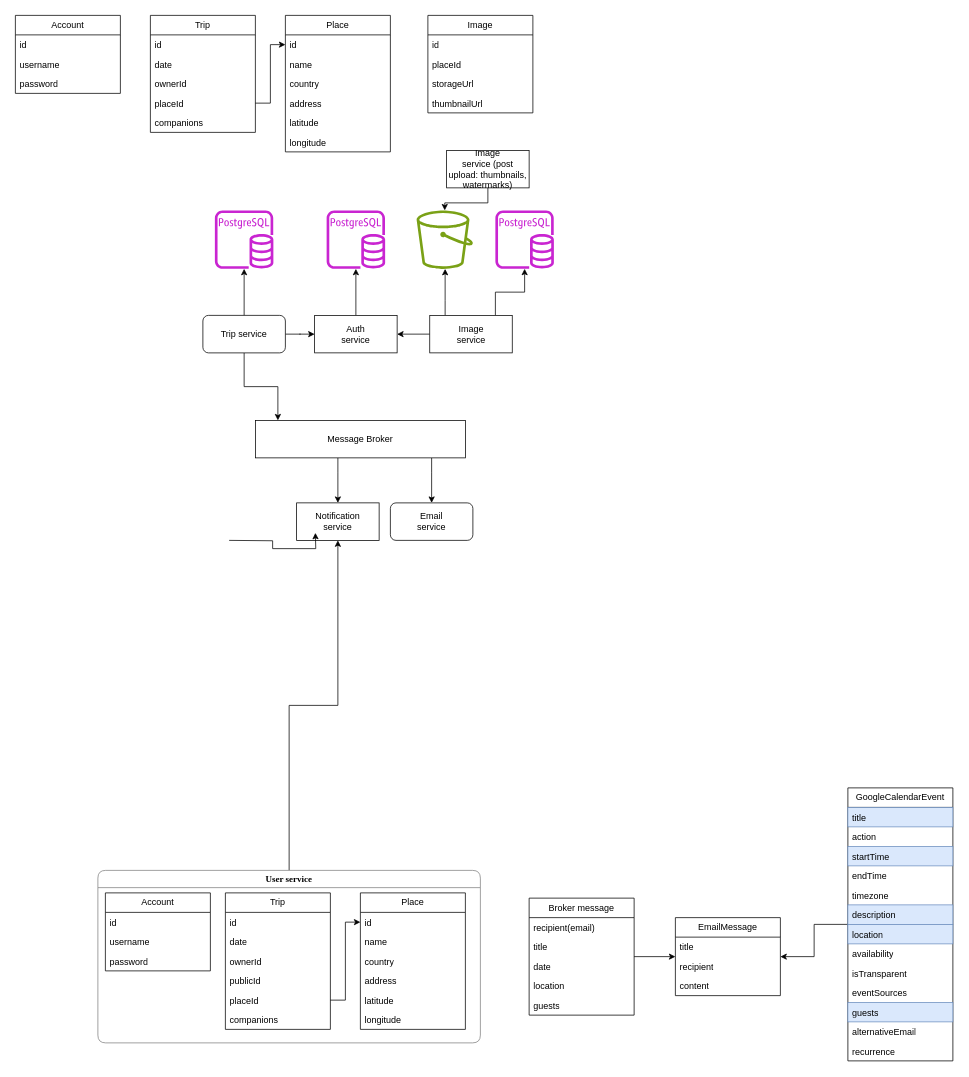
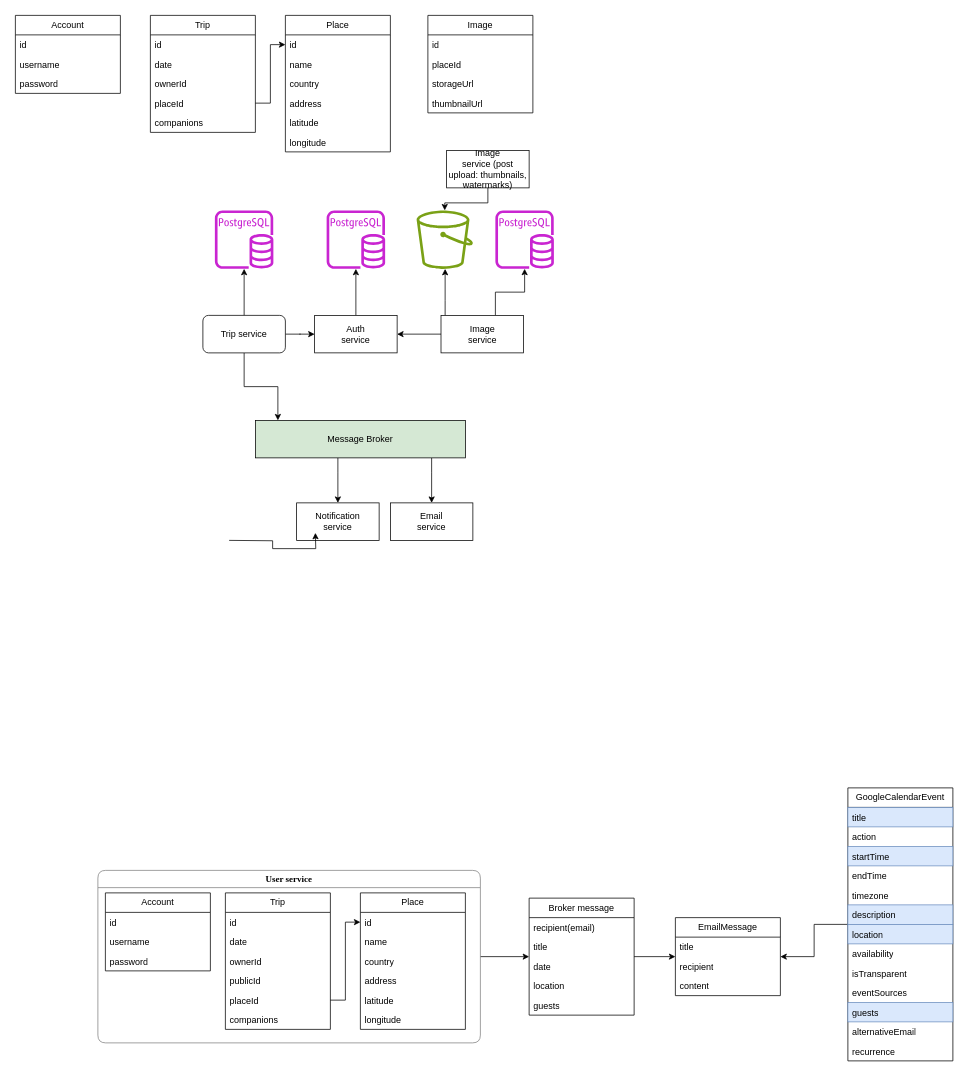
node "Image service": moved (471, 334) -> (482, 334)
node "Message Broker": fillcolor #ffffff -> #d5e8d4
node "Email service": shape rounded rectangle -> rectangle
edge "User service" -> "Notification service": now "User service" -> "Broker message"
